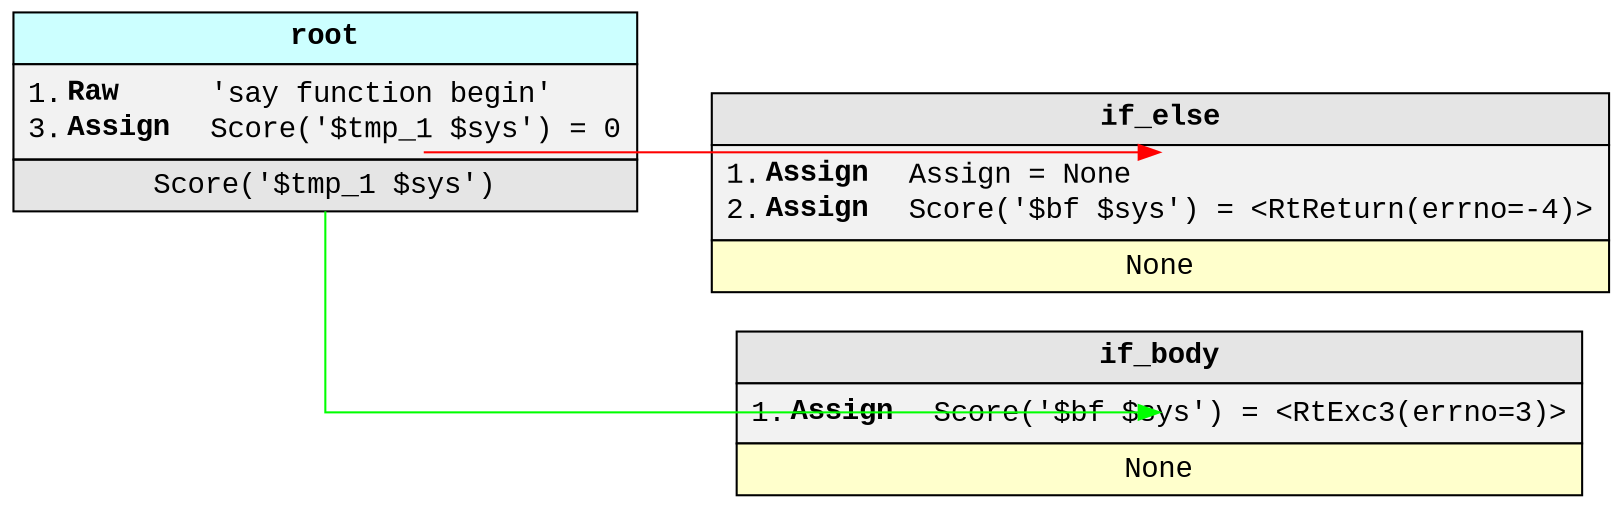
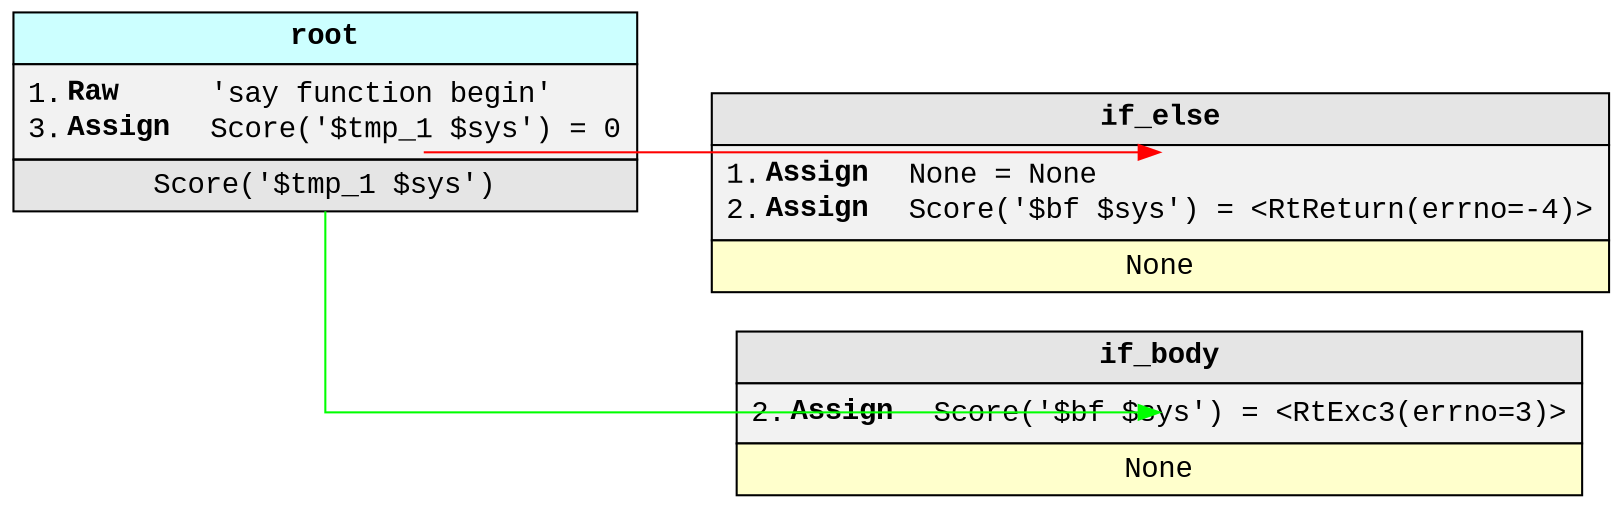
node "if_else": text "Assign = None" -> "None = None"
node "if_body": text "1." -> "2."
